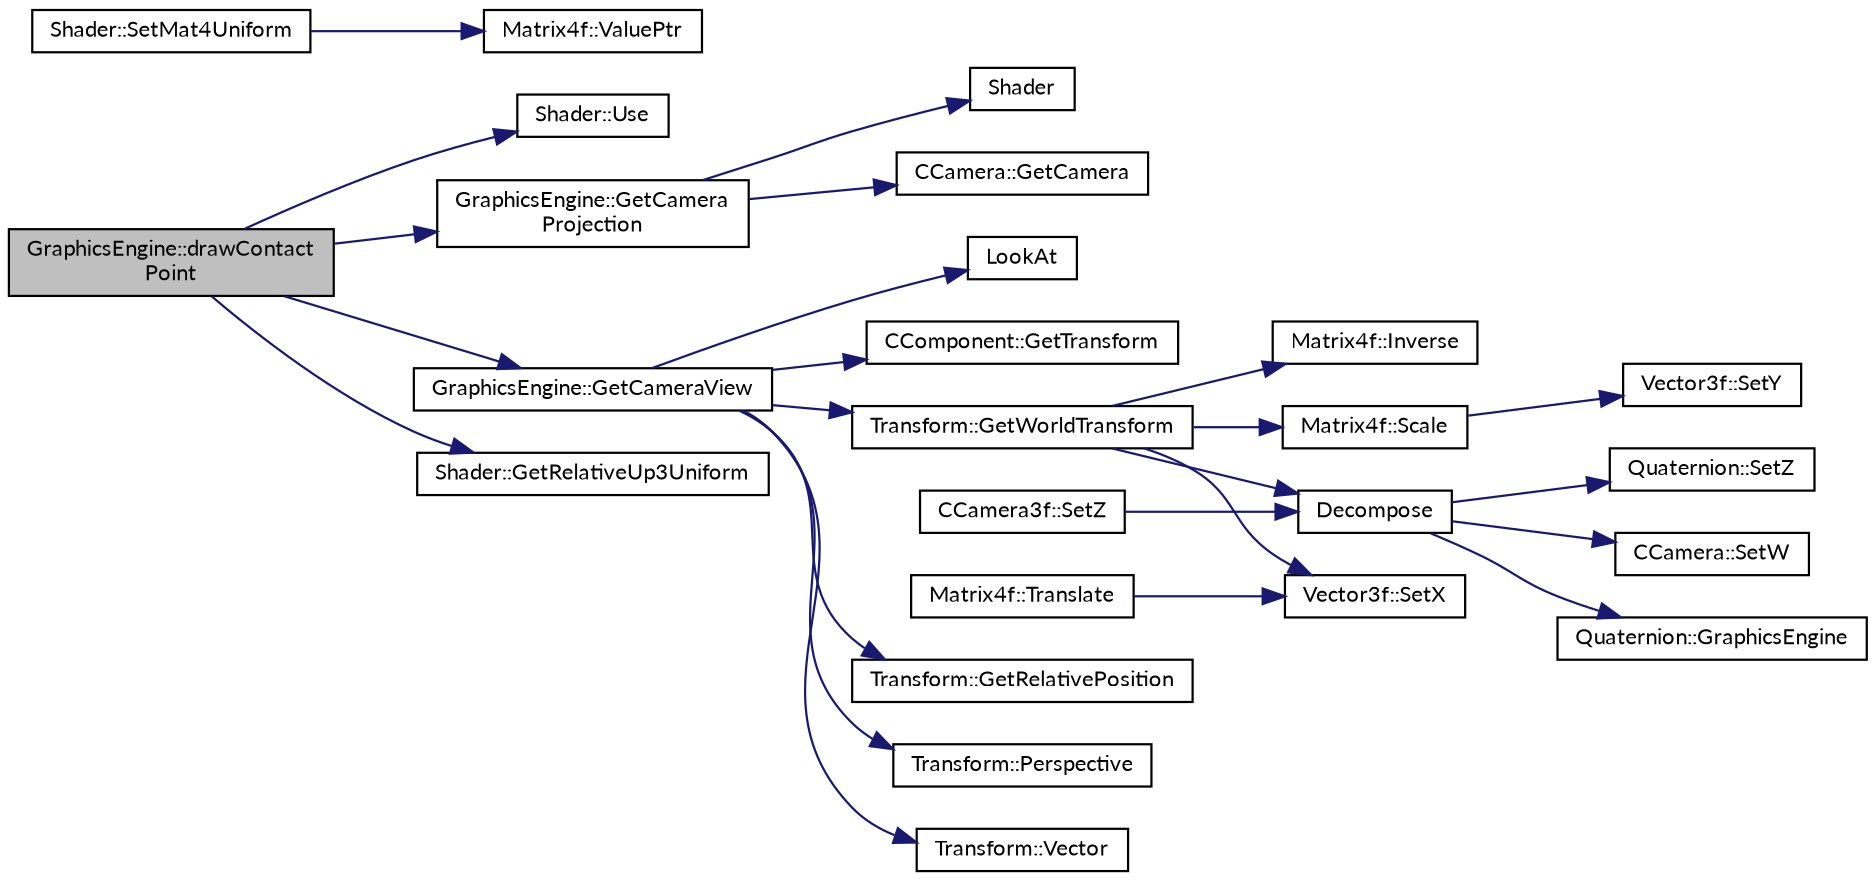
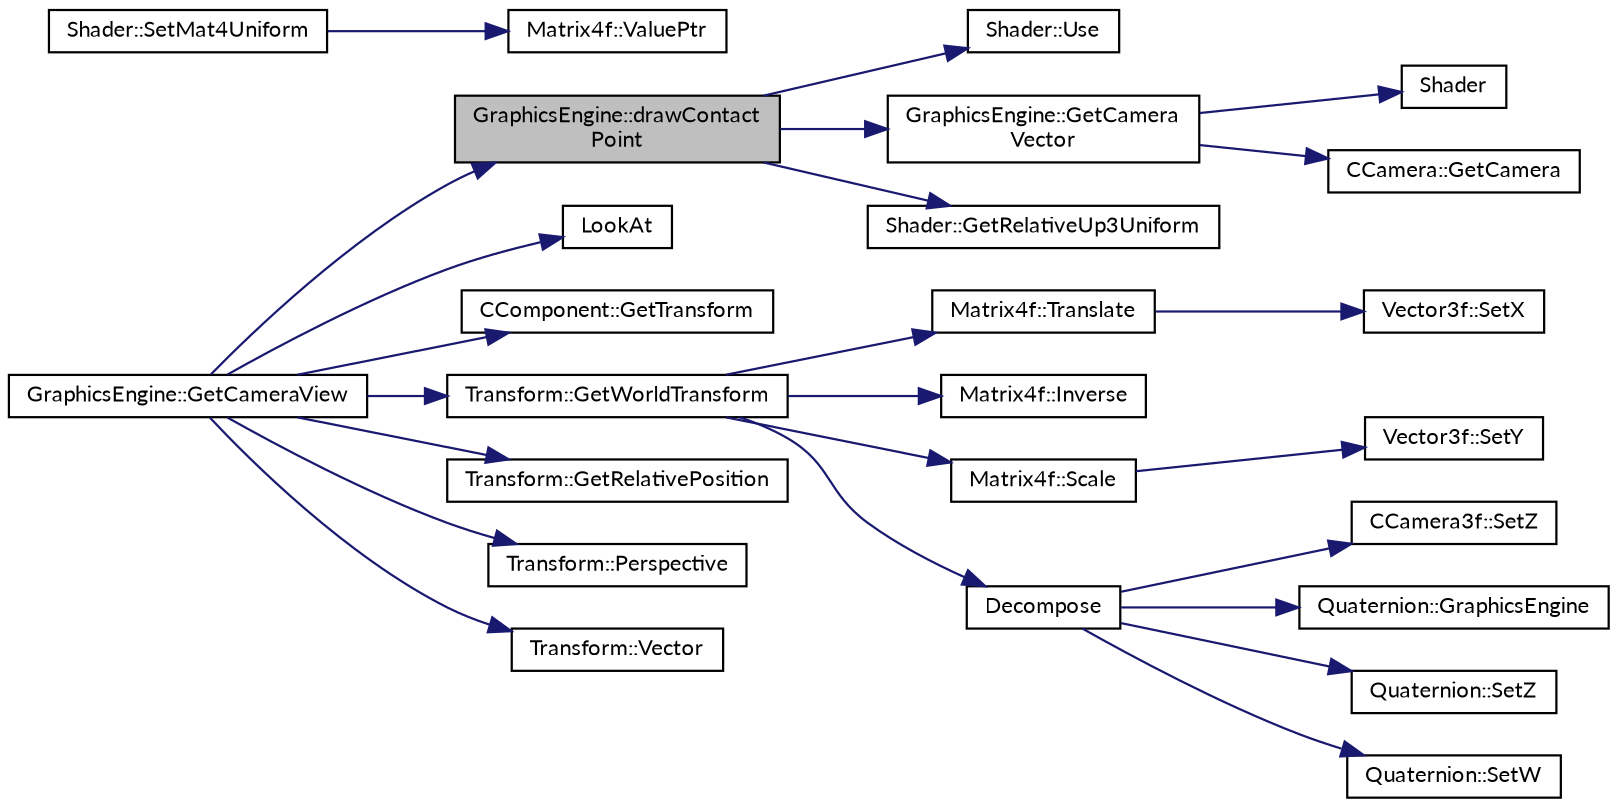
node "GraphicsEngine::GetCamera Projection": label "GraphicsEngine::GetCamera Projection" -> "GraphicsEngine::GetCamera Vector"
edge "GraphicsEngine::drawContact Point" -> "GraphicsEngine::GetCameraView": reversed
edge "Transform::GetWorldTransform" -> "Vector3f::SetX": now "Transform::GetWorldTransform" -> "Matrix4f::Translate"
edge "CCamera3f::SetZ" -> "Decompose": reversed
node "CCamera::SetW": label "CCamera::SetW" -> "Quaternion::SetW"
